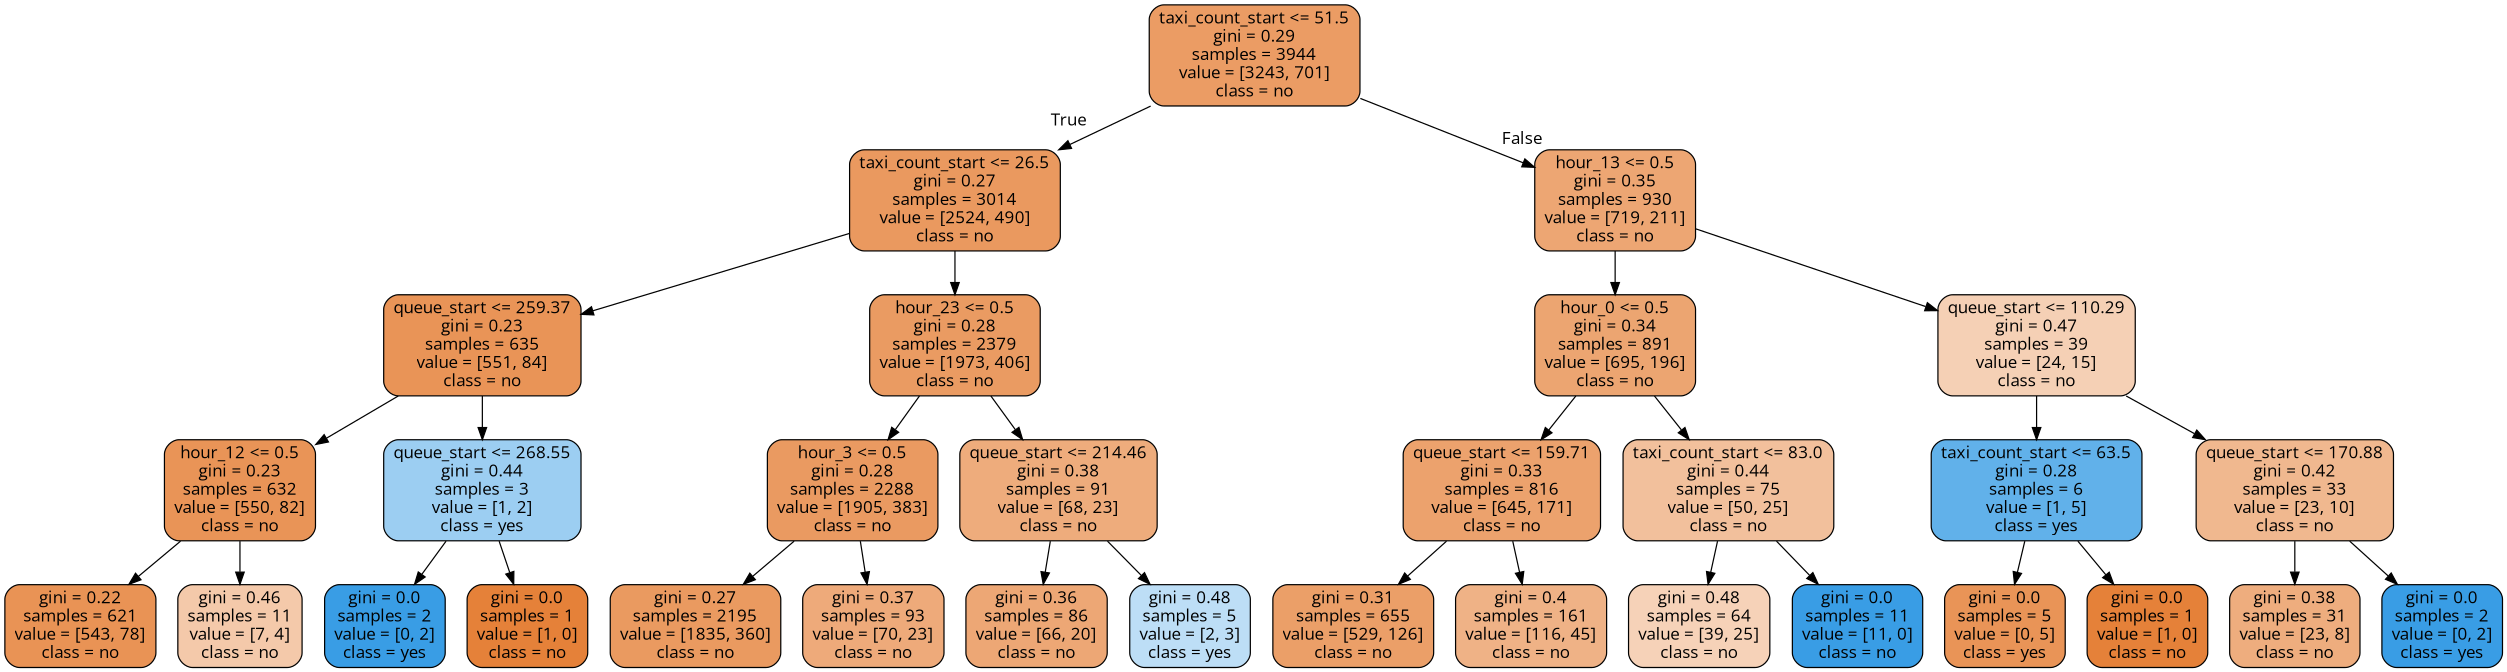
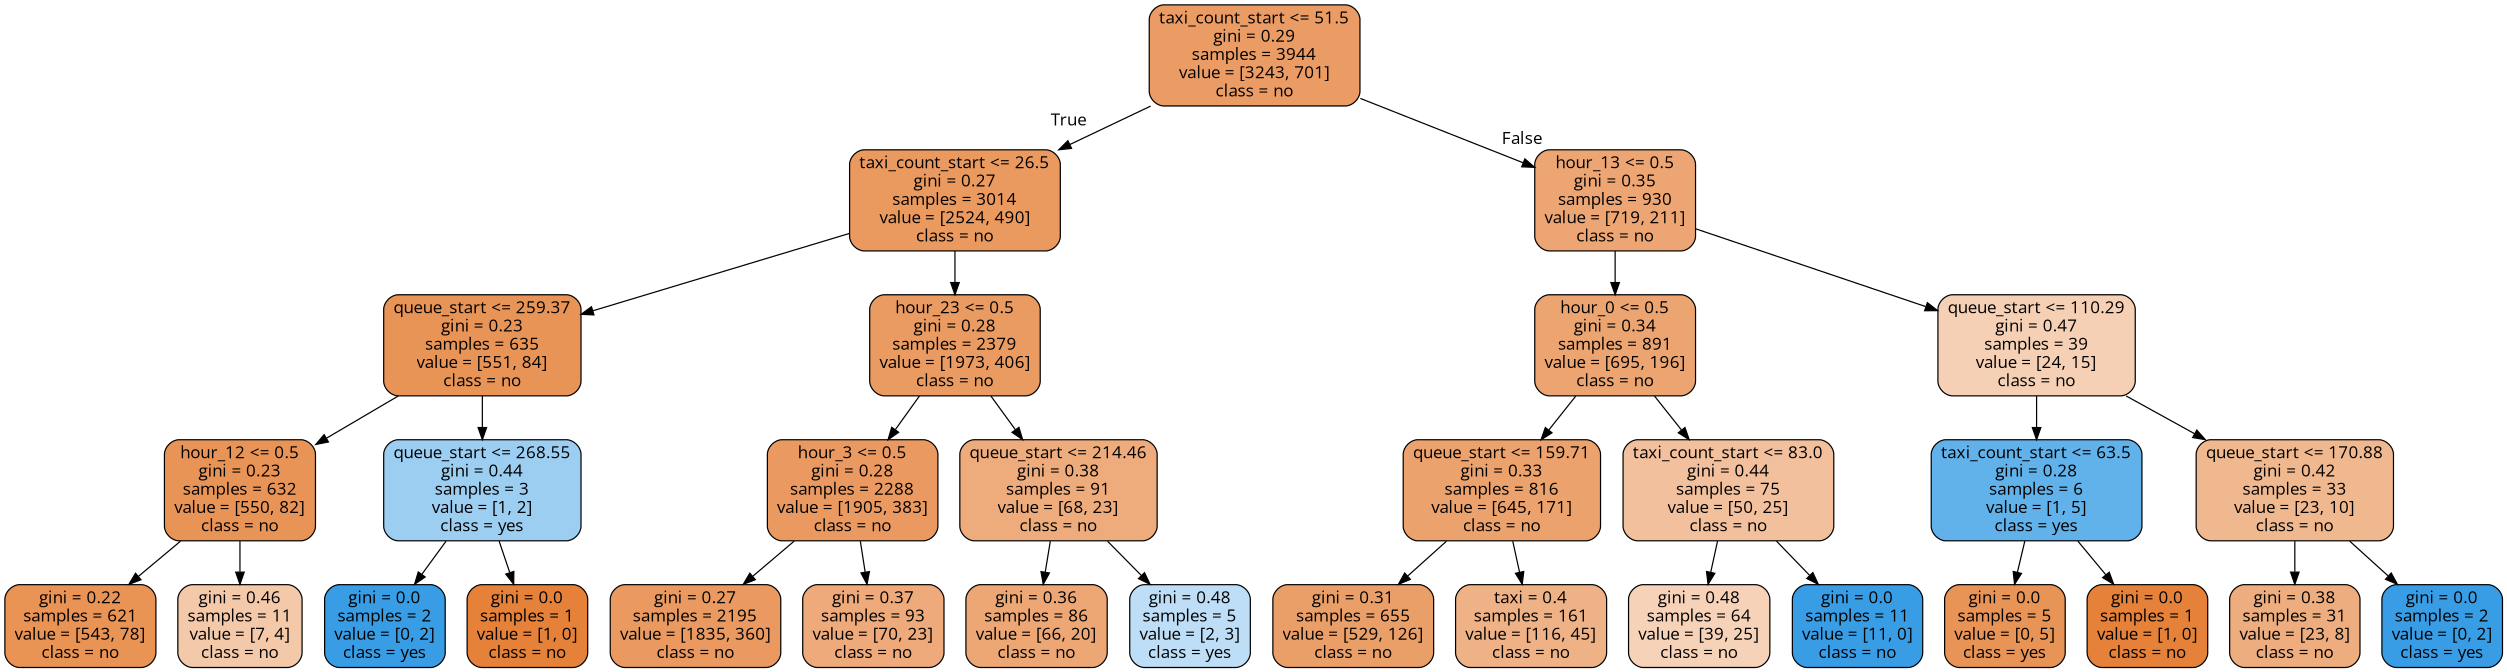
node "gini = 0.4 samples = 161 value = [116, 45] class = no": label "gini = 0.4 samples = 161 value = [116, 45] class = no" -> "taxi = 0.4 samples = 161 value = [116, 45] class = no"
